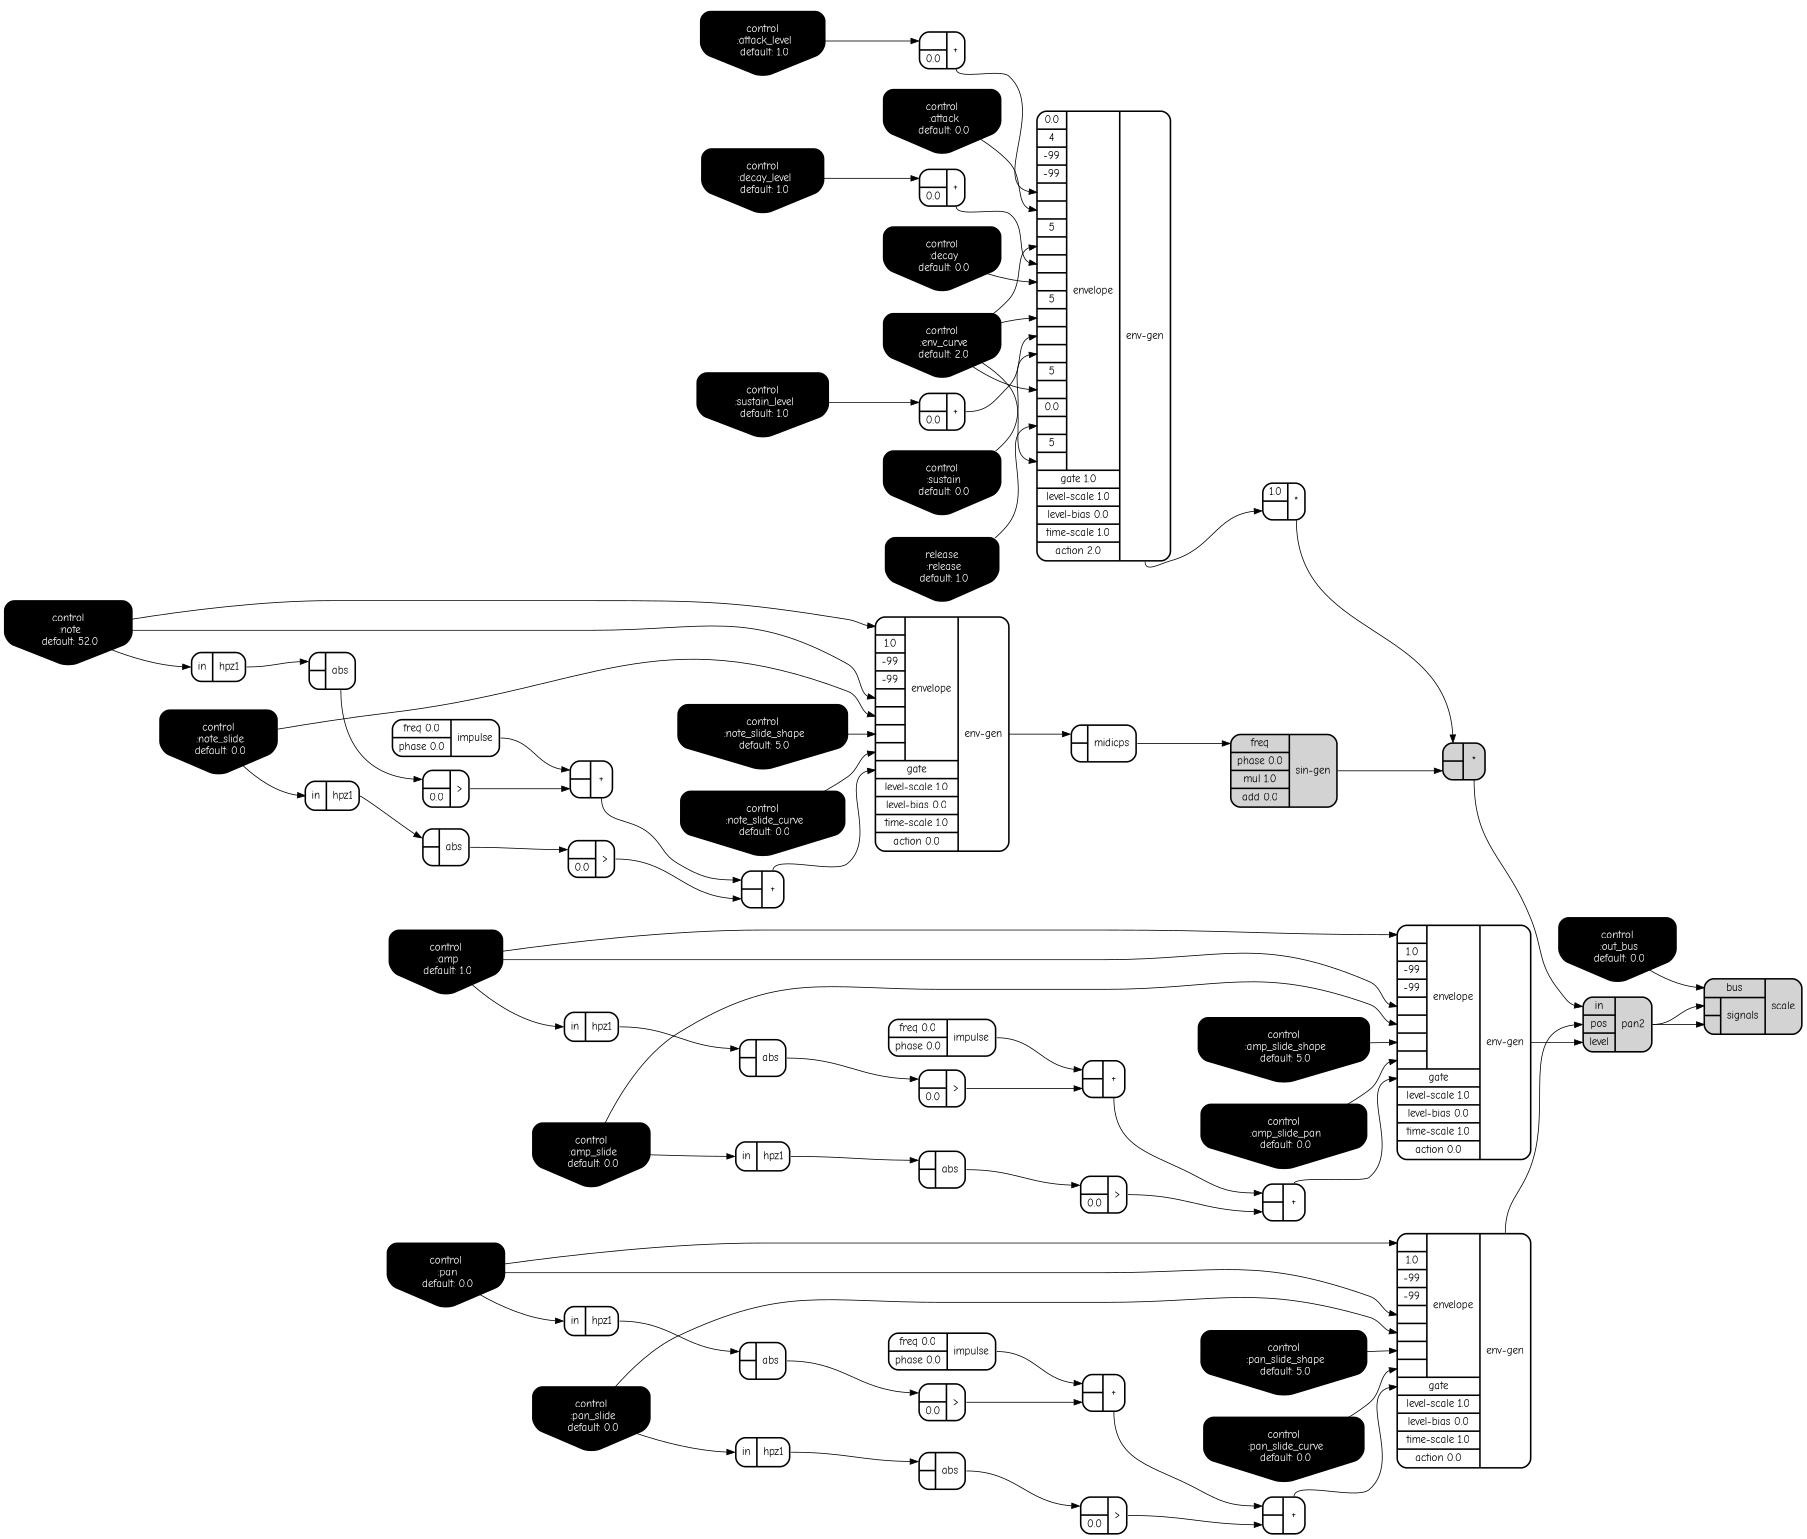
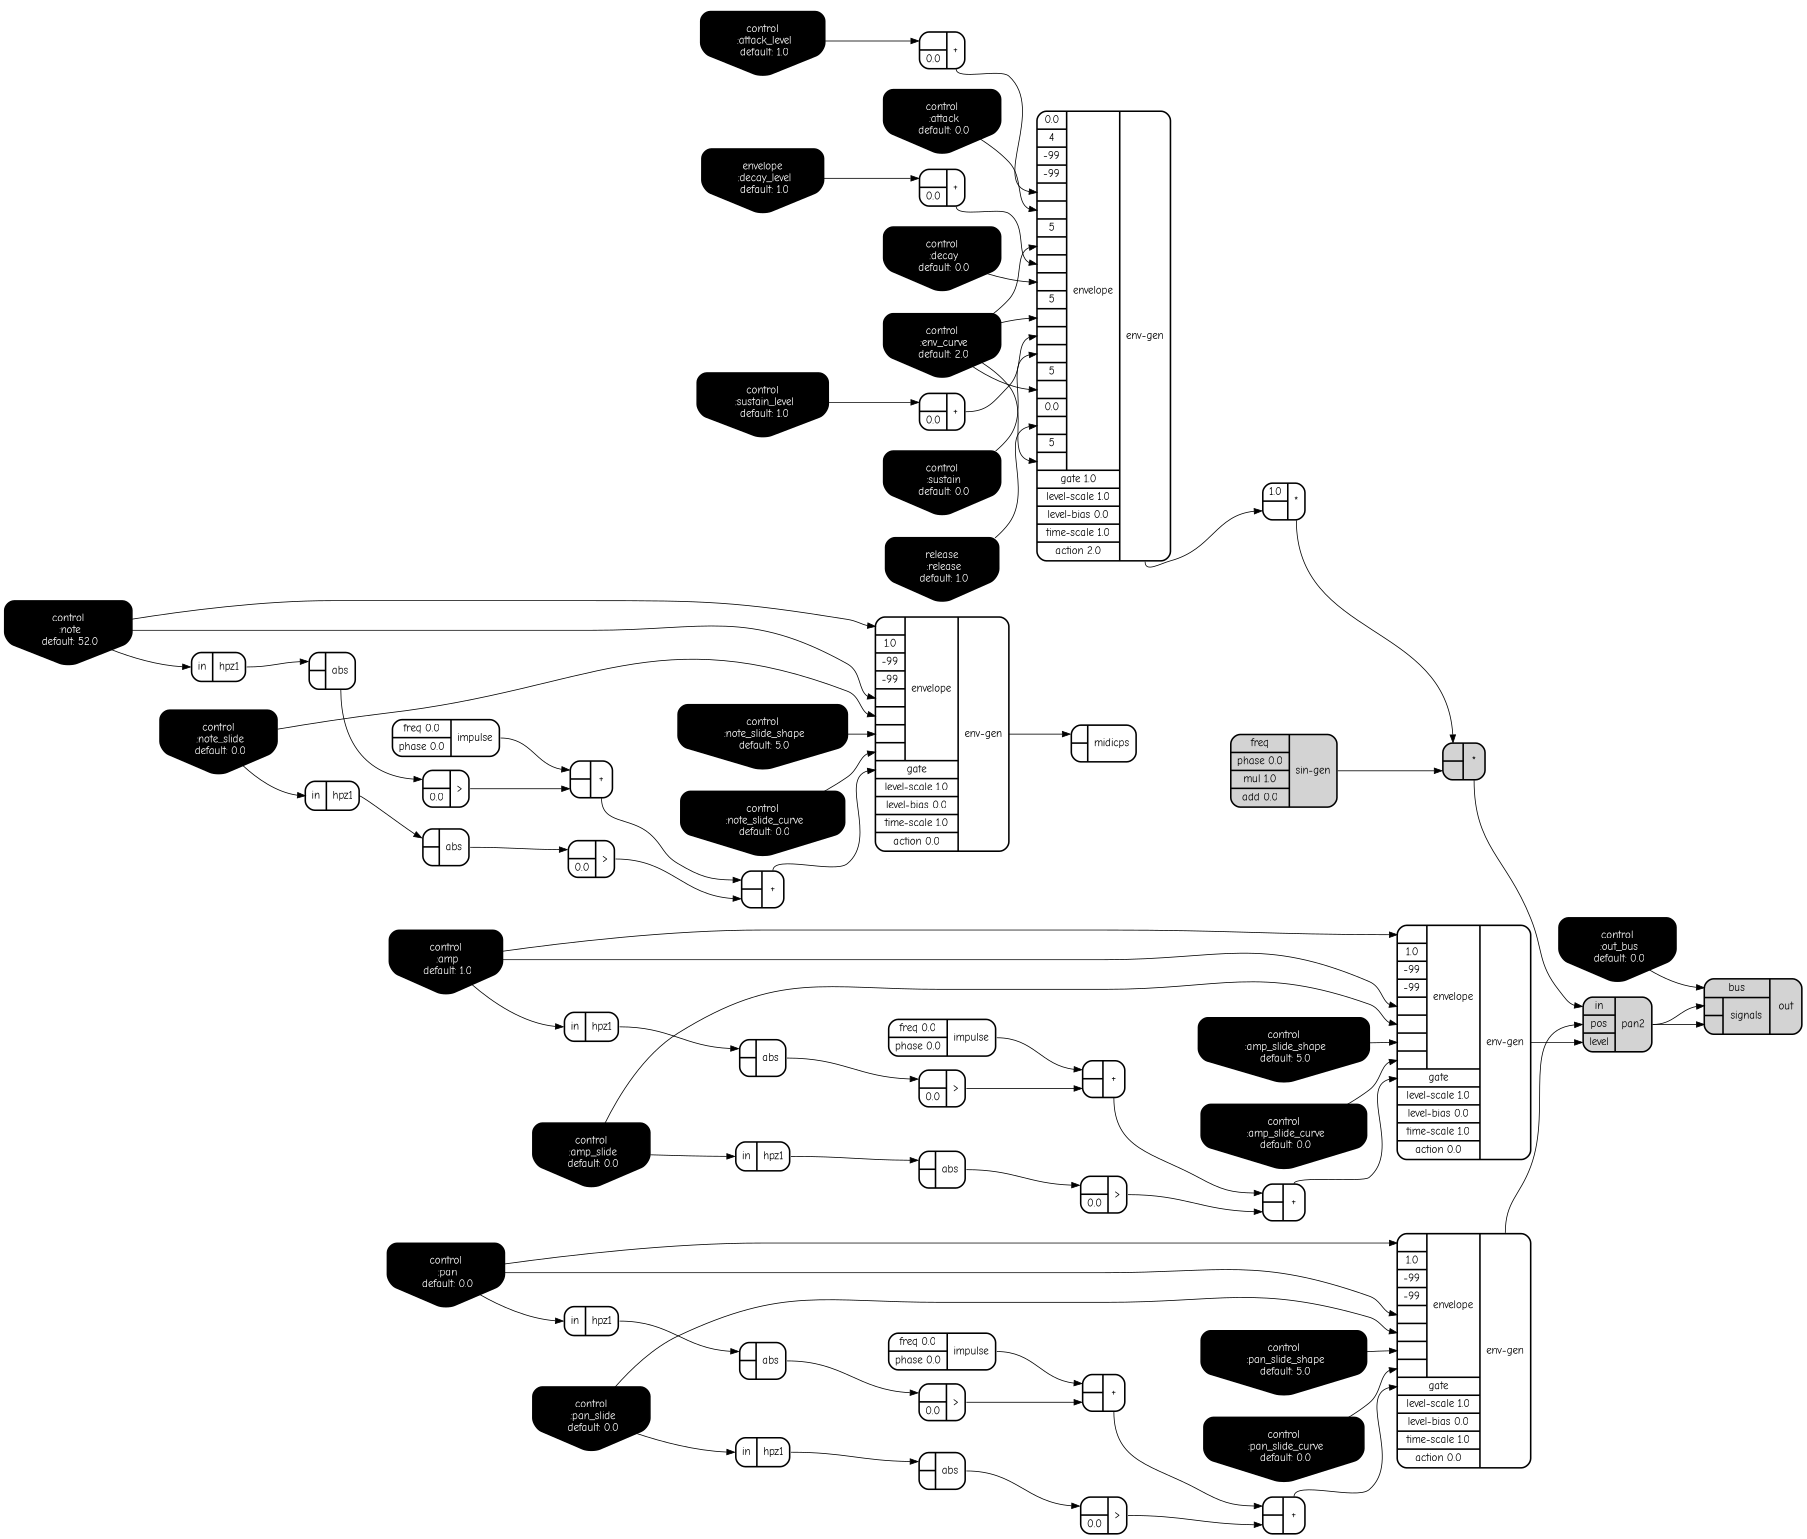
node "control :decay_level default: 1.0": label "control :decay_level default: 1.0" -> "envelope :decay_level default: 1.0"
edge "midicps" -> "freq": removed
node "bus": text "scale" -> "out"
node "control :amp_slide_pan default: 0.0": label "control :amp_slide_pan default: 0.0" -> "control :amp_slide_curve default: 0.0"
